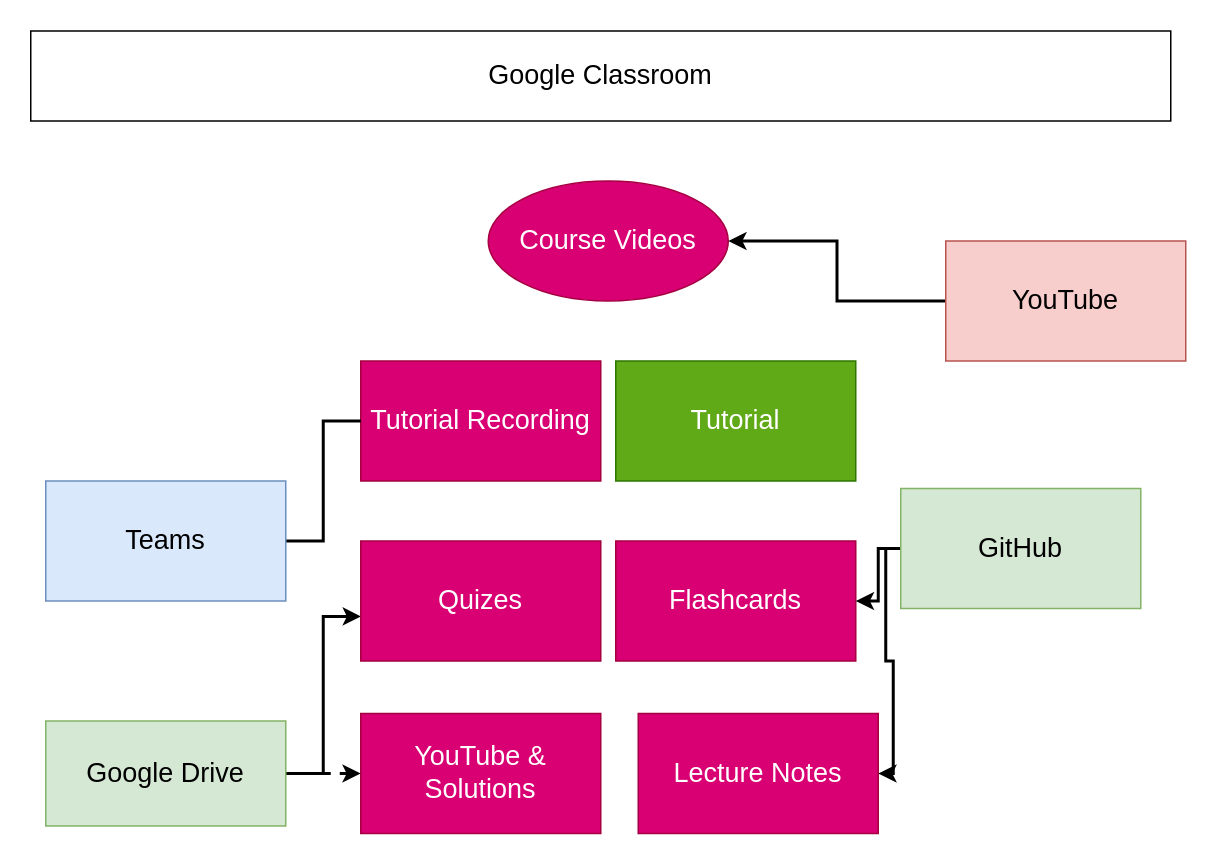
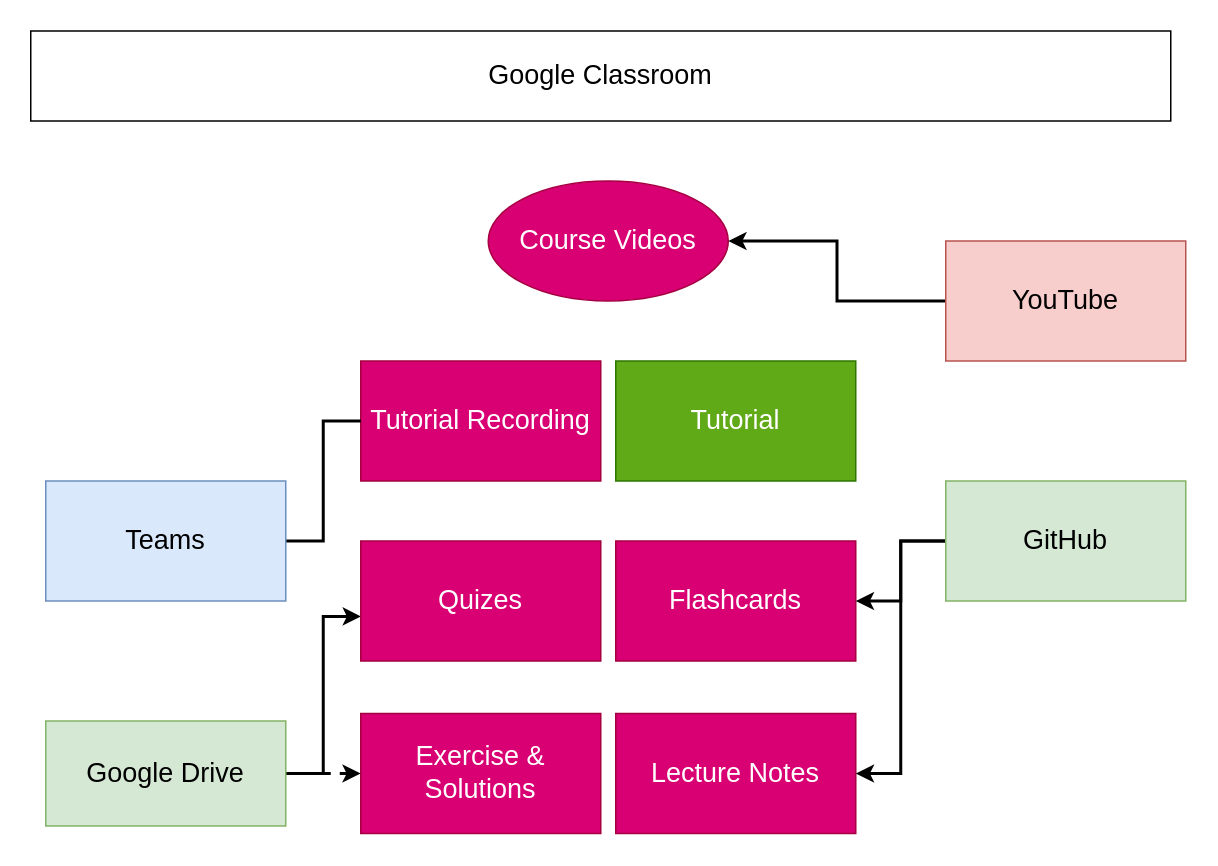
node "GitHub": moved (1021, 548) -> (1066, 541)
node "YouTube & Solutions": label "YouTube & Solutions" -> "Exercise & Solutions"
node "Lecture Notes": moved (758, 773) -> (736, 773)
